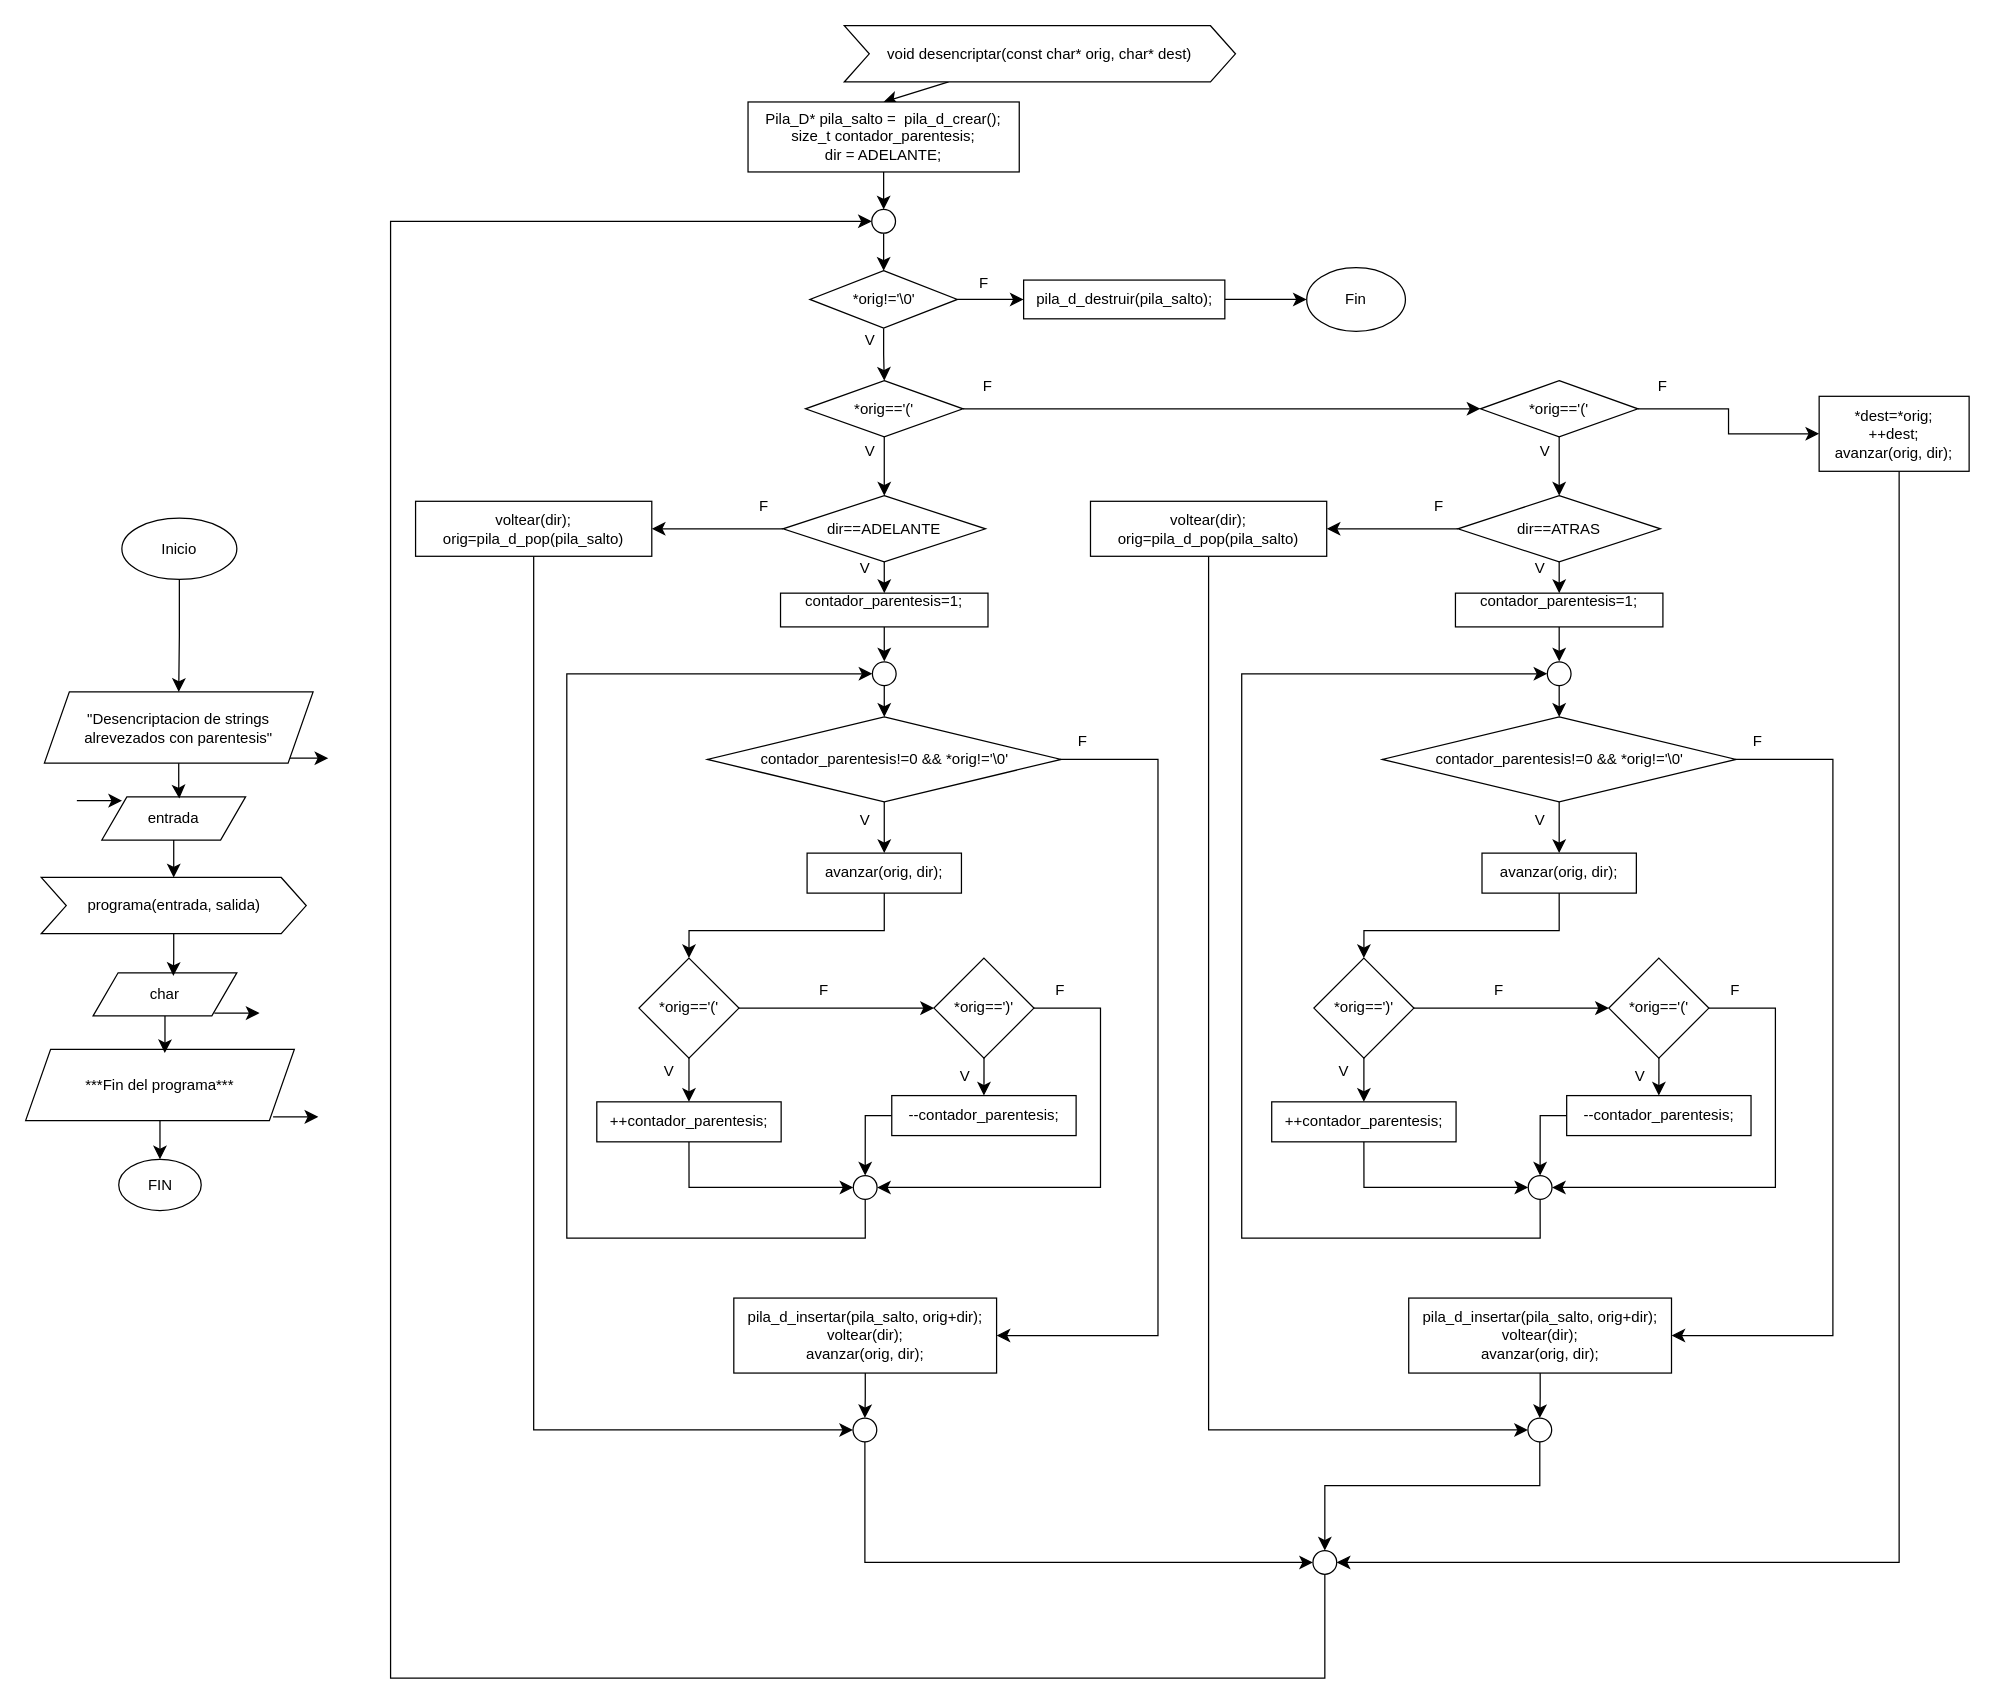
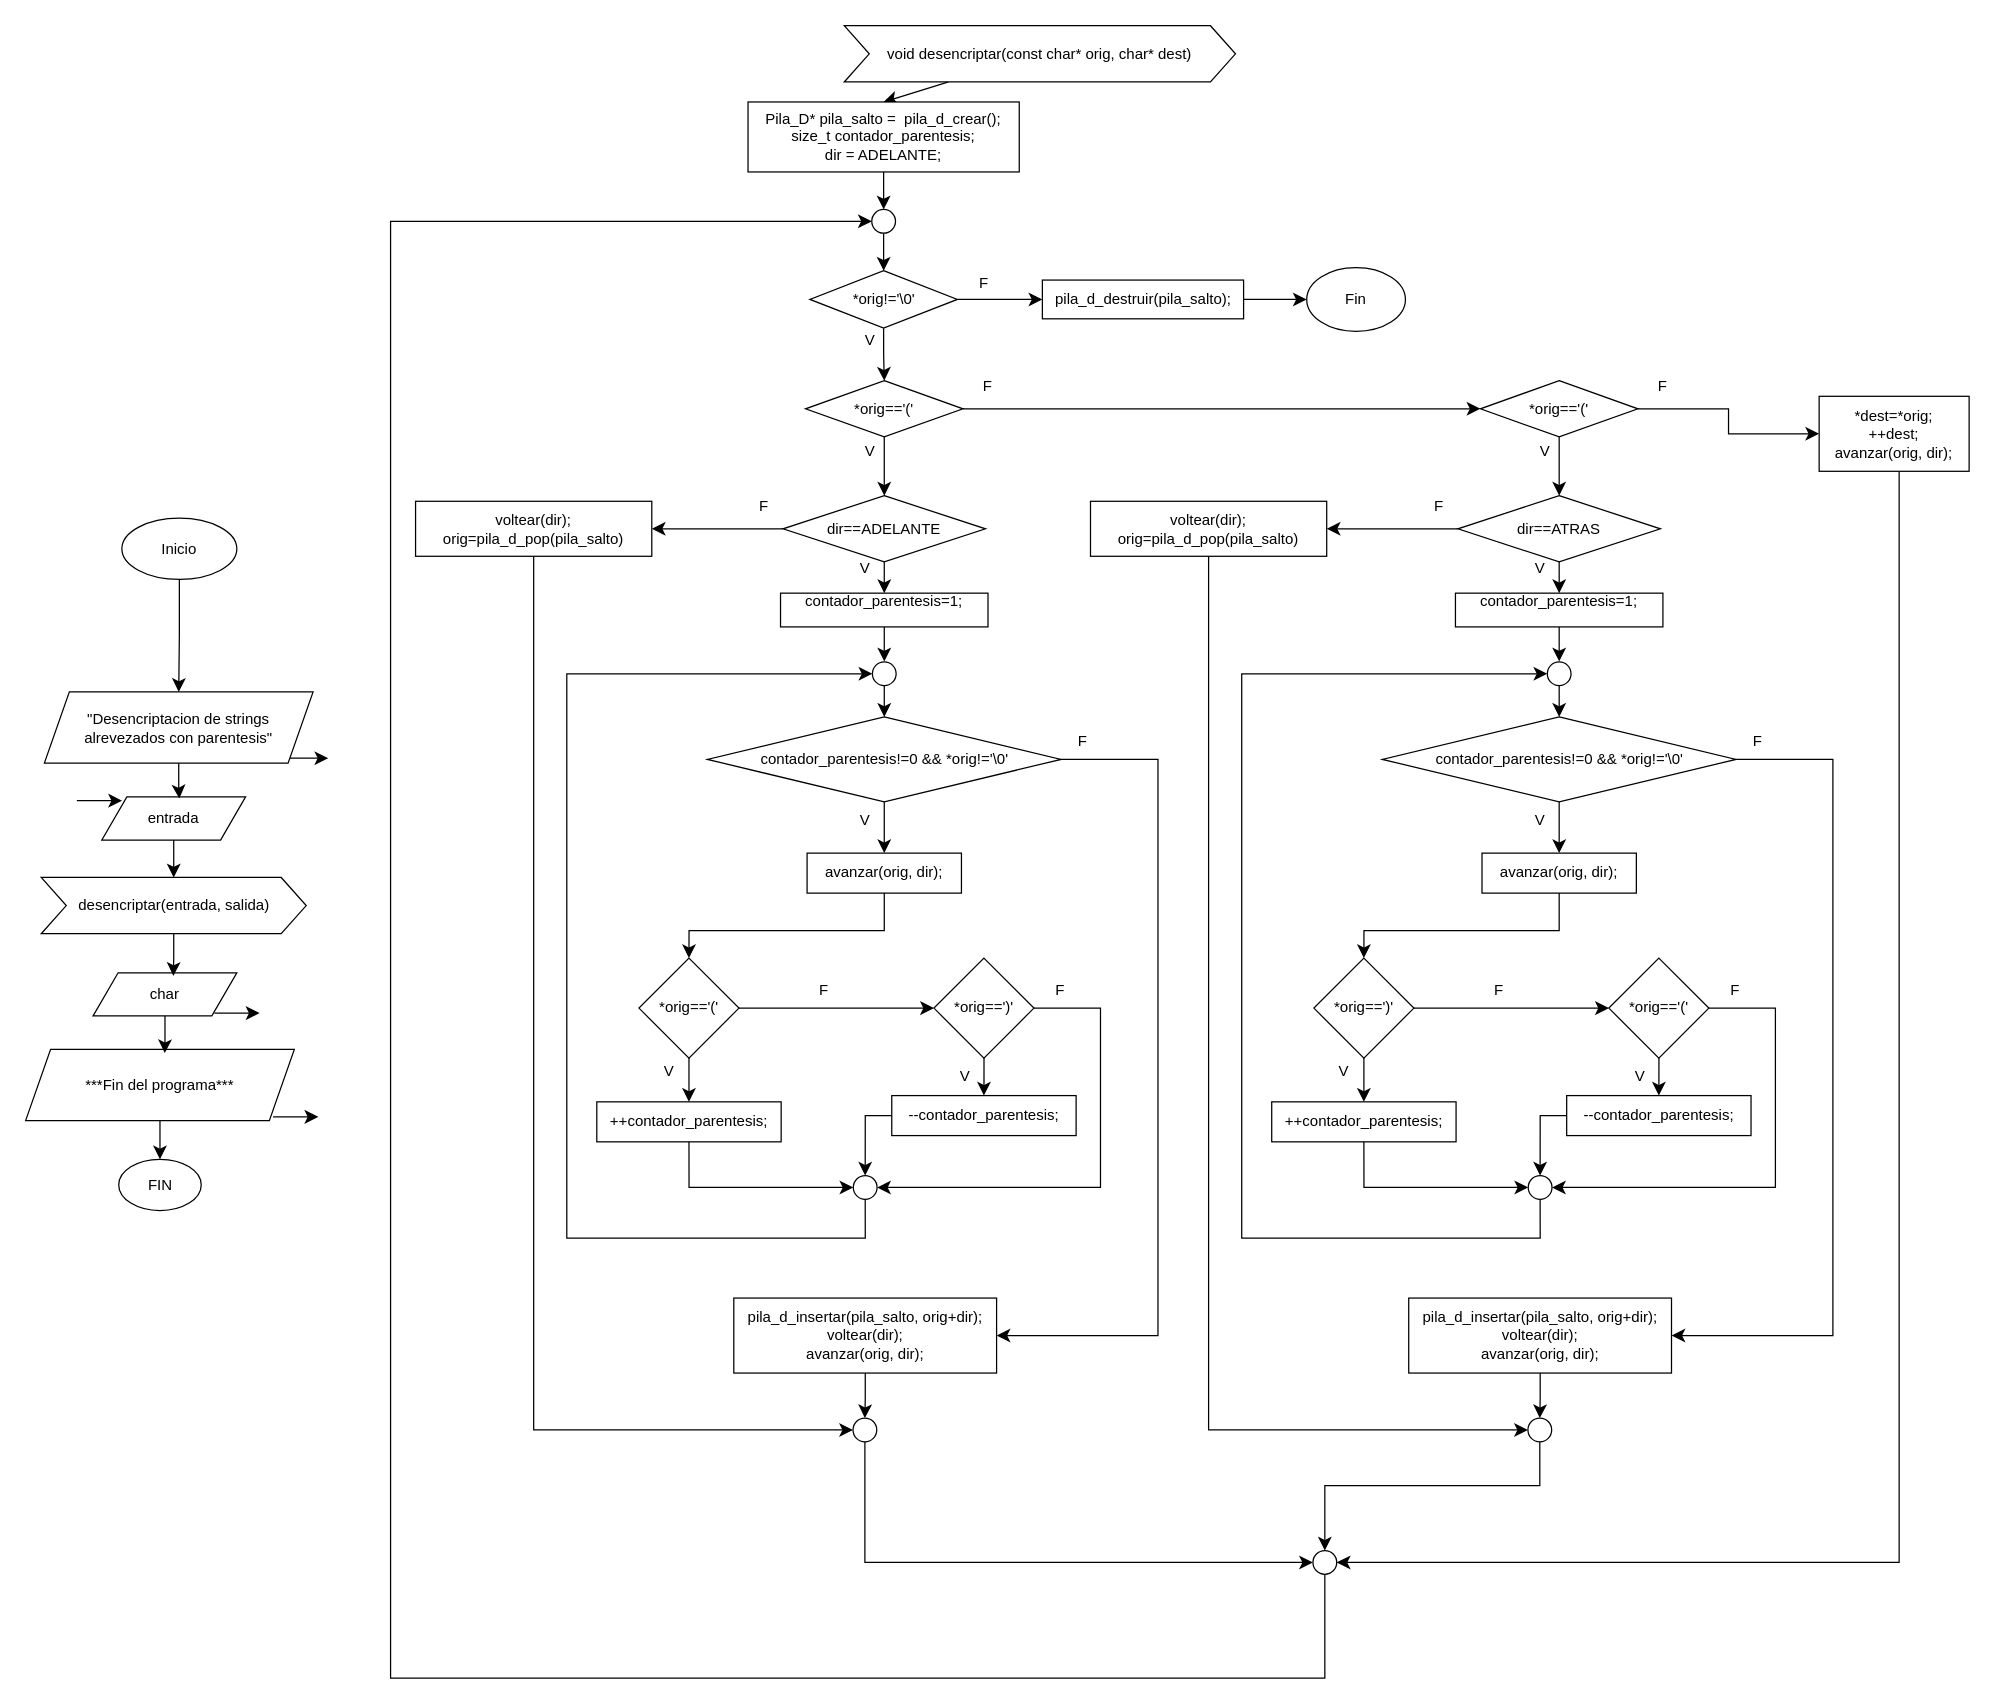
node "pila_d_destruir(pila_salto);": moved (1124, 299) -> (1143, 299)
node "programa(entrada, salida)": label "programa(entrada, salida)" -> "desencriptar(entrada, salida)"
